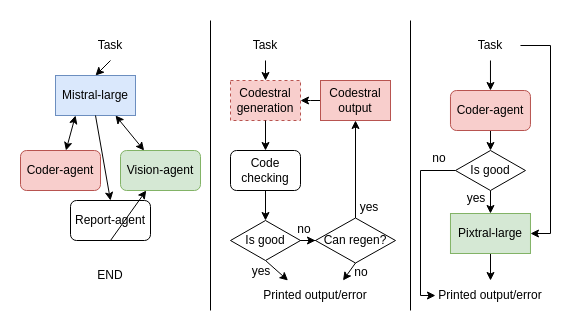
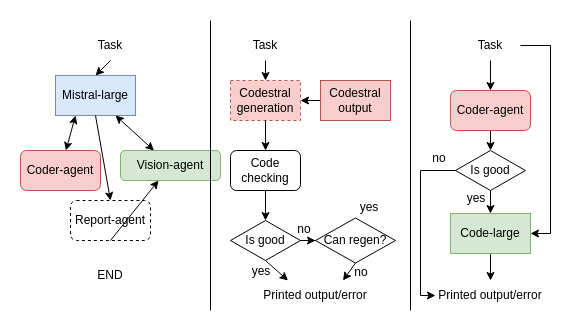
node "Vision-agent": size 80x40 -> 100x30
edge "Can regen?" -> "Codestral output": removed
node "Report-agent": style solid -> dashed
node "Pixtral-large": label "Pixtral-large" -> "Code-large"
